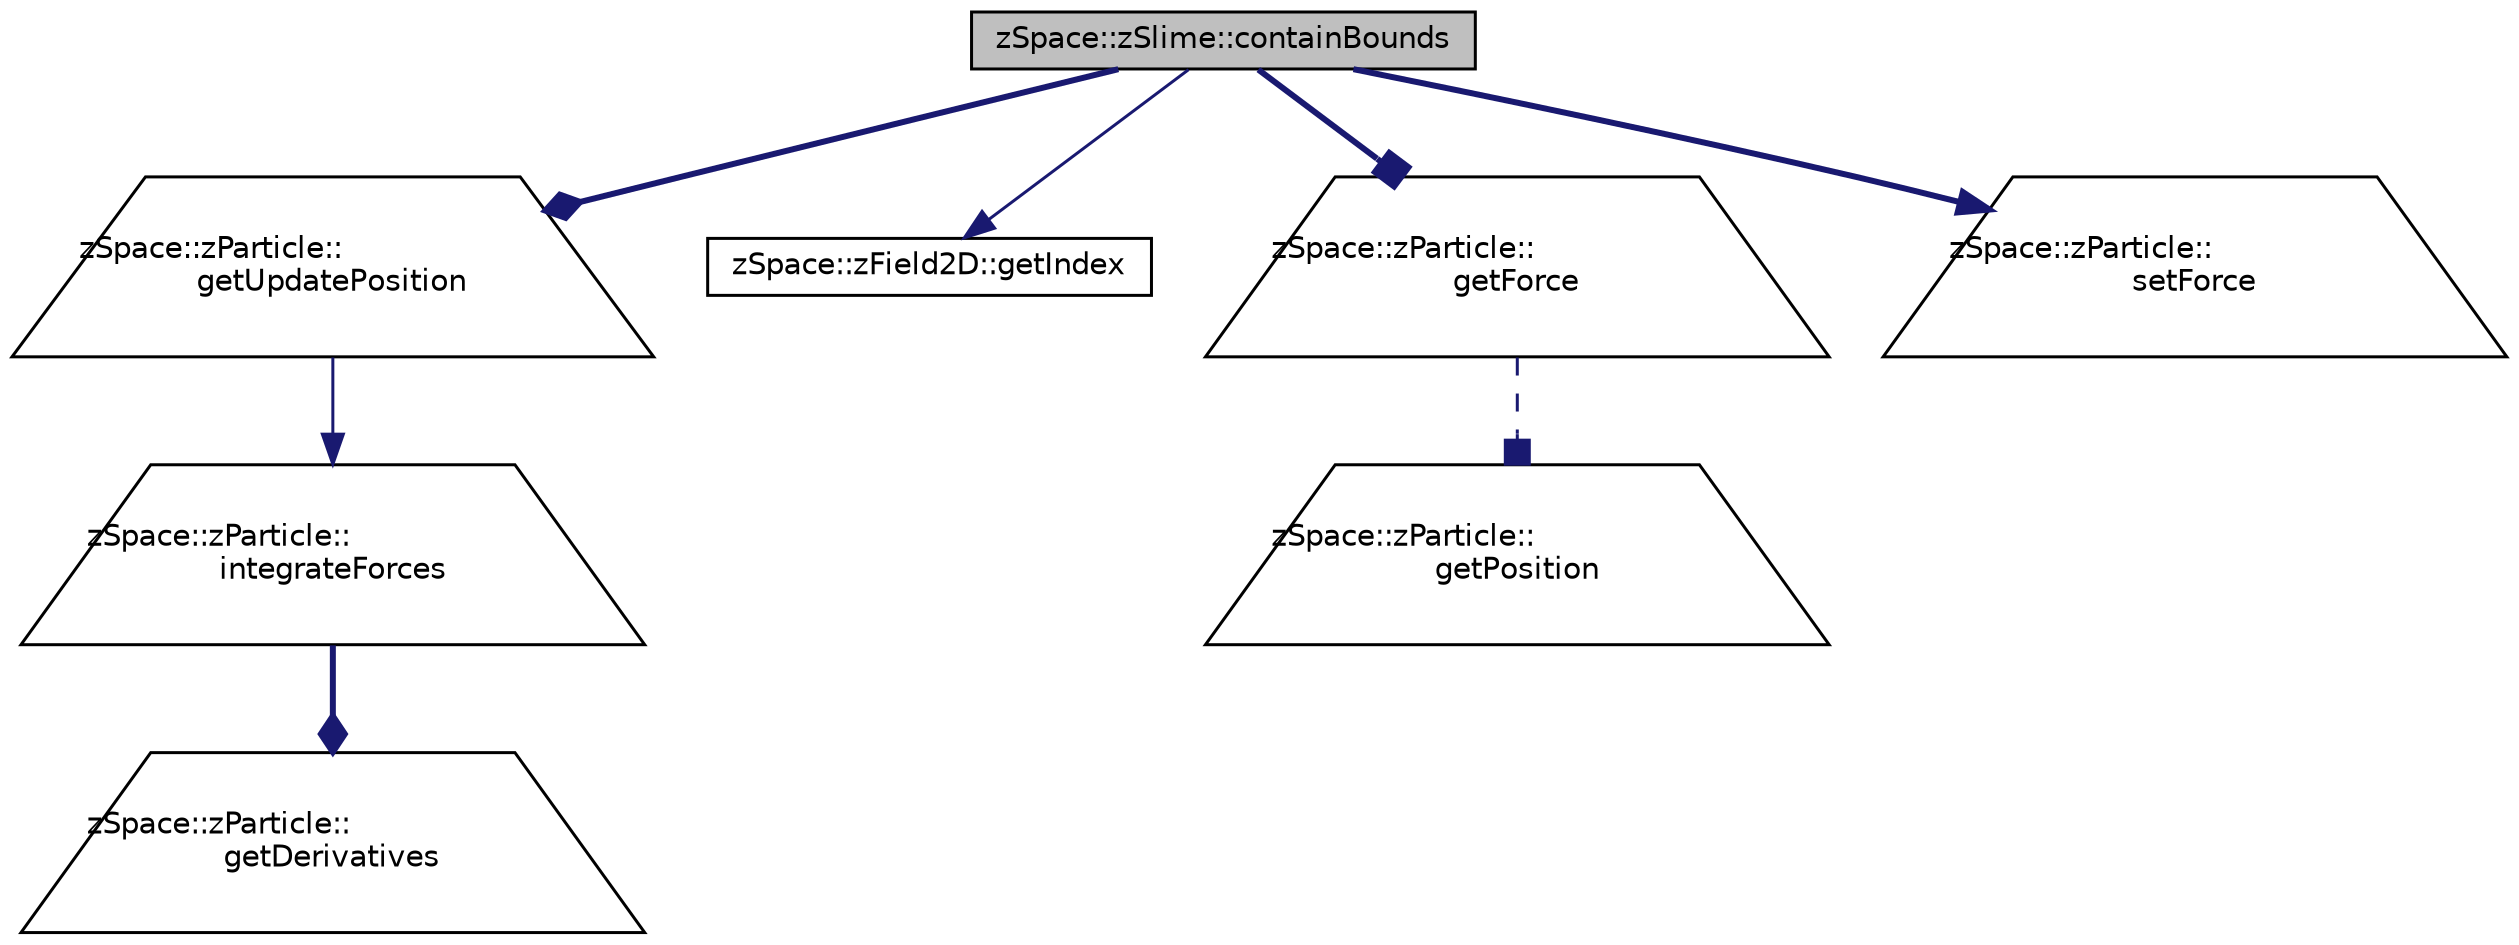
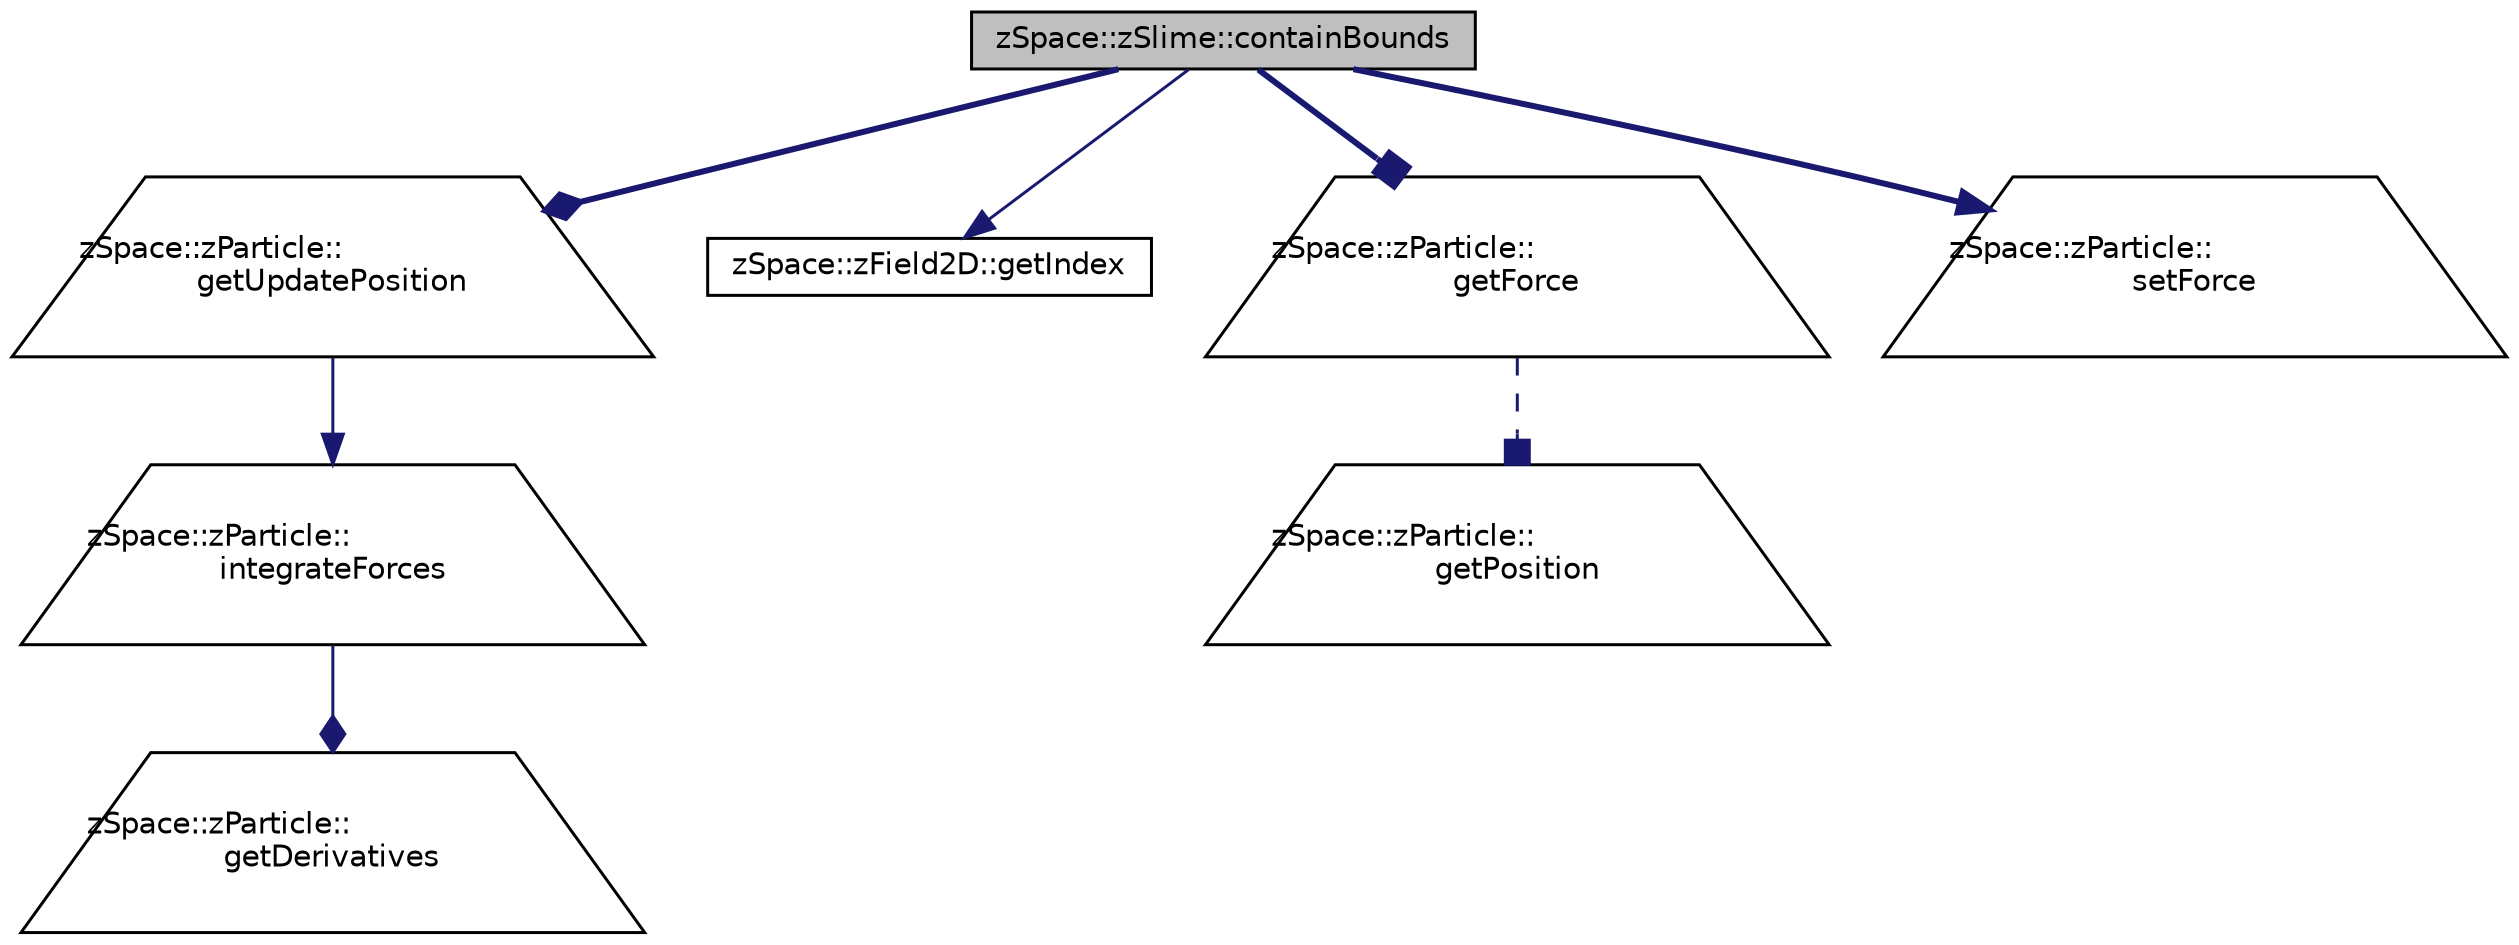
edge "zSpace::zParticle:: integrateForces" -> "zSpace::zParticle:: getDerivatives": style bold -> solid
